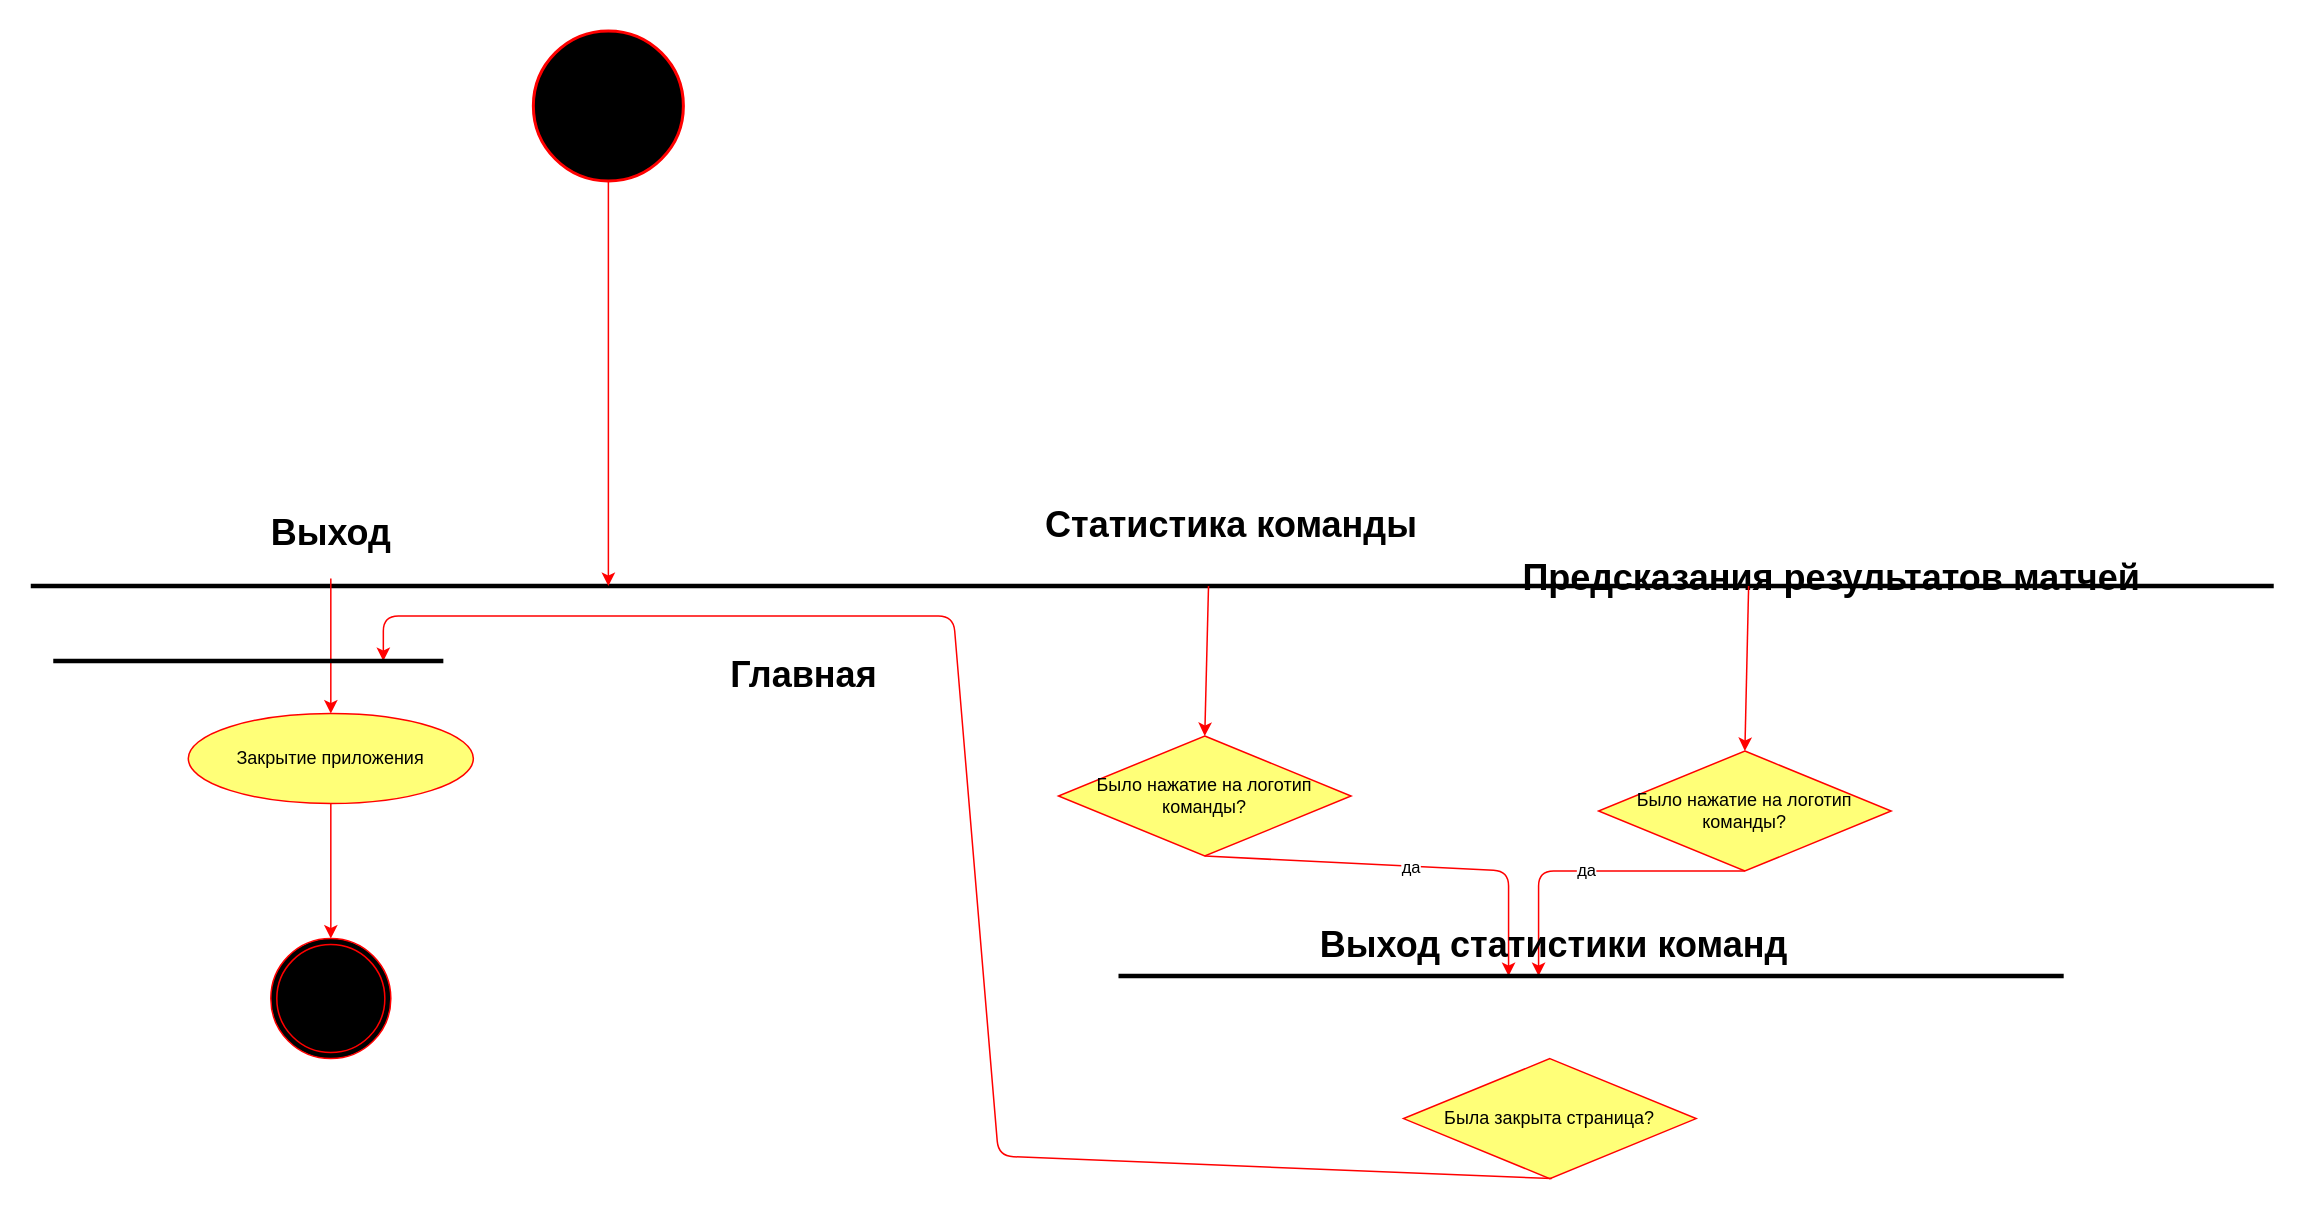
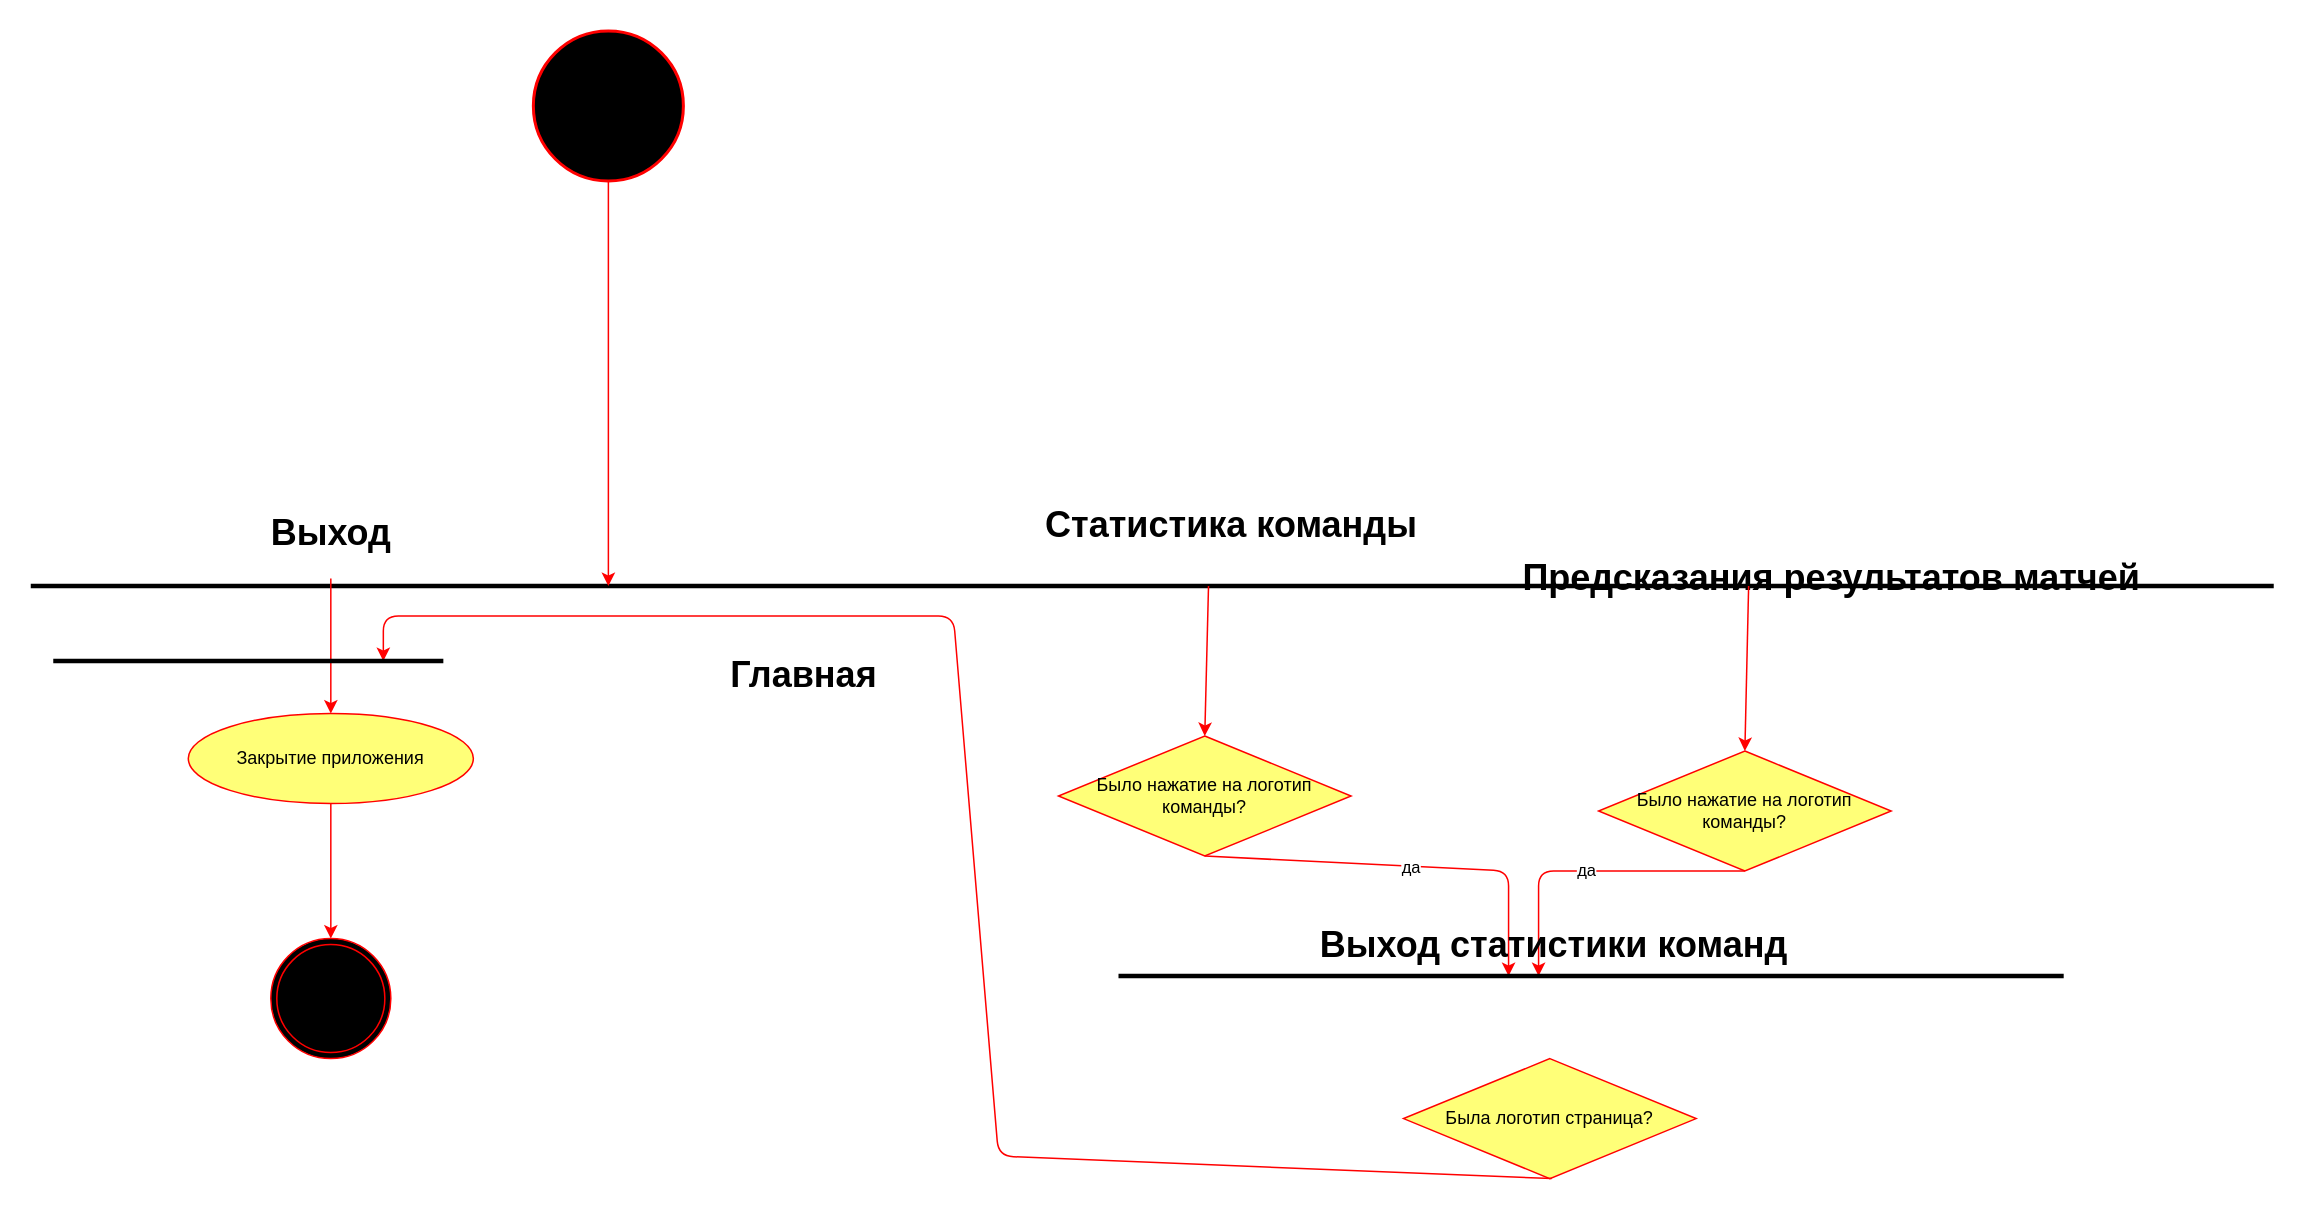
node "Была закрыта страница?": label "Была закрыта страница?" -> "Была логотип страница?"
